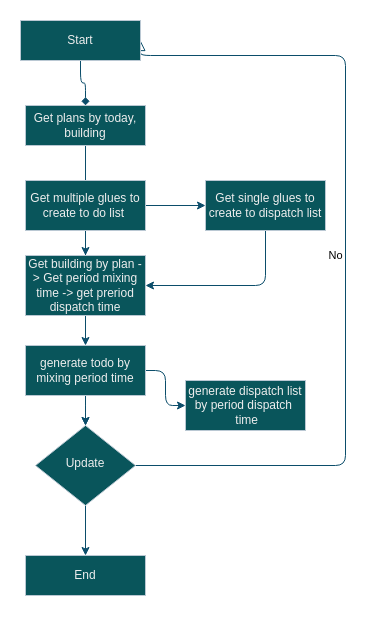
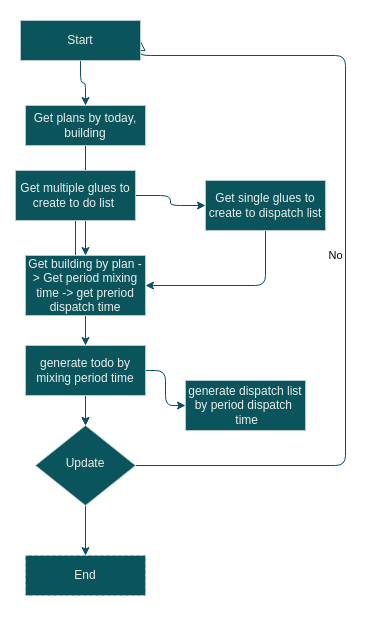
edge "Start" -> "Get plans by today, building": arrowhead diamond -> classic
node "Get multiple glues to create to do list": moved (86, 206) -> (76, 196)
node "End": style solid -> dashed
